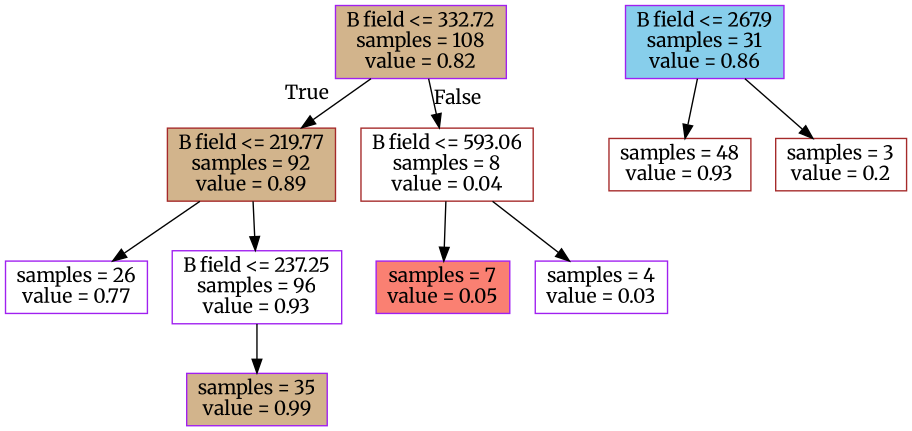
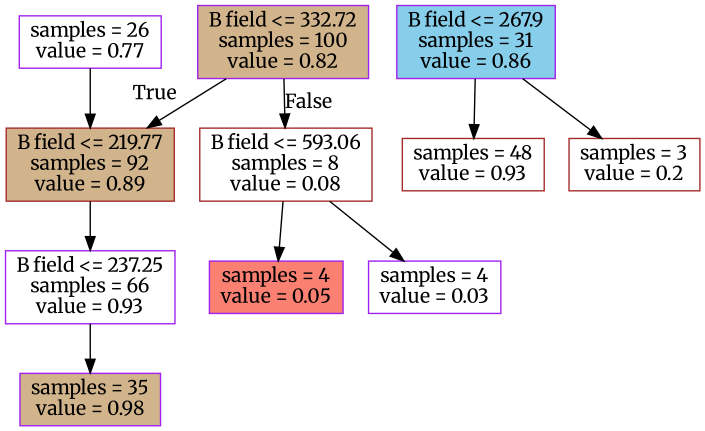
node "B field <= 332.72 samples = 108 value = 0.82": label "B field <= 332.72 samples = 108 value = 0.82" -> "B field <= 332.72 samples = 100 value = 0.82"
node "B field <= 593.06 samples = 8 value = 0.04": label "B field <= 593.06 samples = 8 value = 0.04" -> "B field <= 593.06 samples = 8 value = 0.08"
edge "B field <= 219.77 samples = 92 value = 0.89" -> "samples = 26 value = 0.77": reversed
node "B field <= 237.25 samples = 96 value = 0.93": label "B field <= 237.25 samples = 96 value = 0.93" -> "B field <= 237.25 samples = 66 value = 0.93"
node "samples = 7 value = 0.05": label "samples = 7 value = 0.05" -> "samples = 4 value = 0.05"
node "samples = 35 value = 0.99": label "samples = 35 value = 0.99" -> "samples = 35 value = 0.98"
